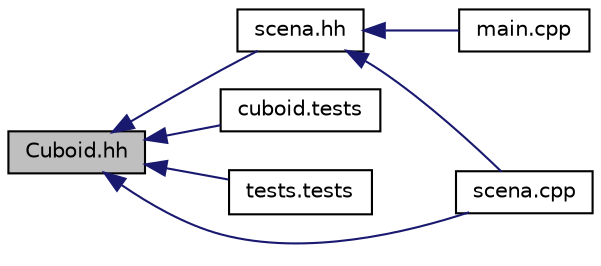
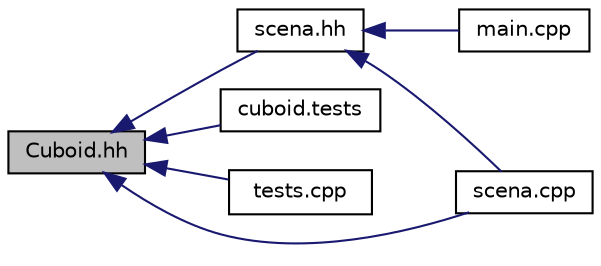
node "tests.tests": label "tests.tests" -> "tests.cpp"
